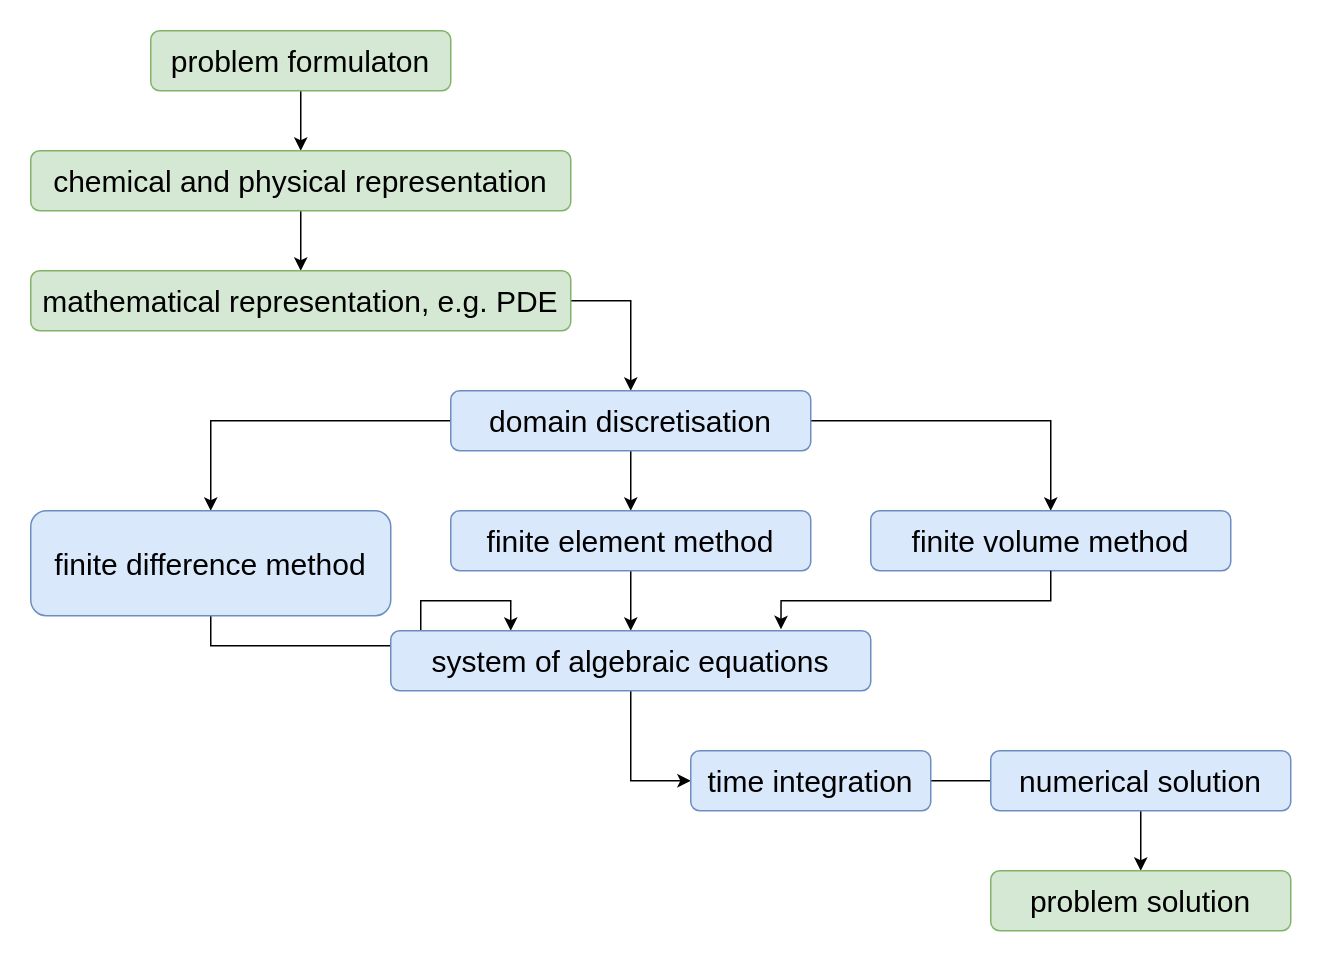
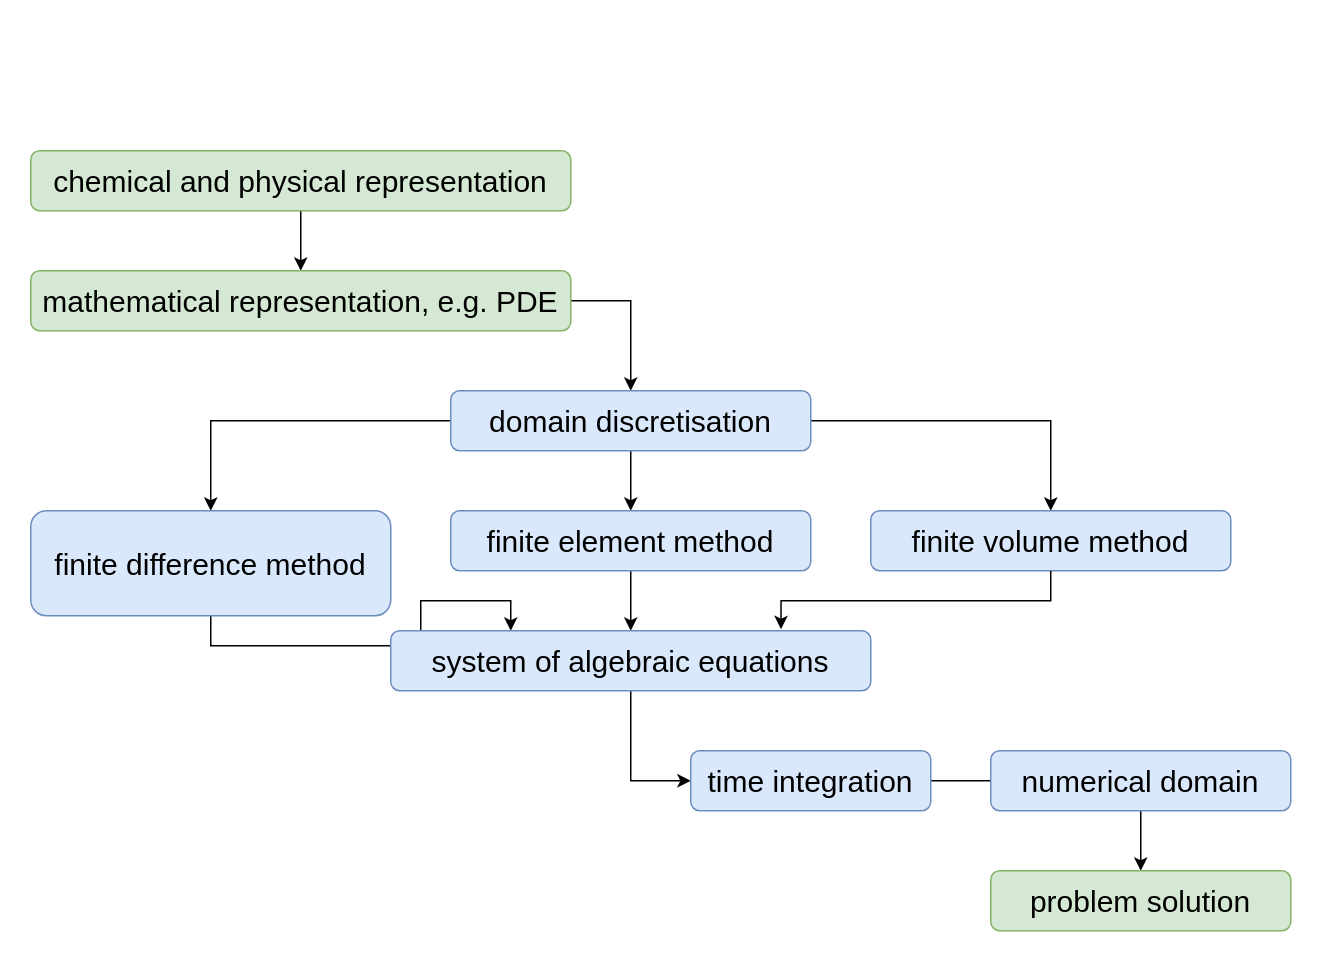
node "problem formulaton": removed
edge "problem formulaton" -> "chemical and physical representation": removed
node "numerical solution": label "numerical solution" -> "numerical domain"
